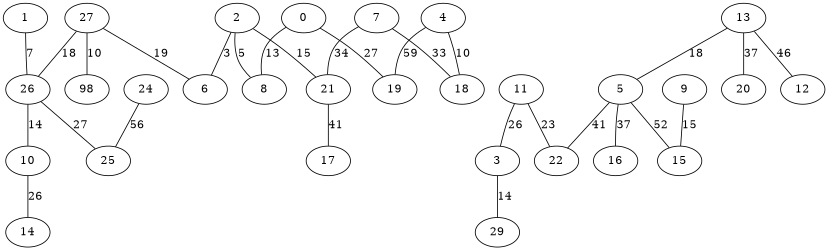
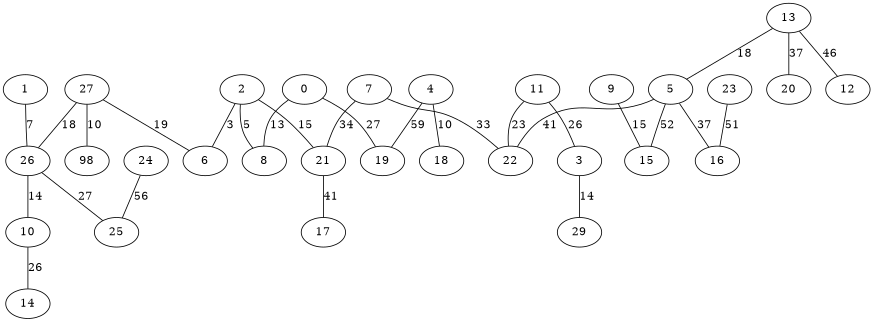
edge "7" -- "18": now "7" -- "22"
node "23": added
